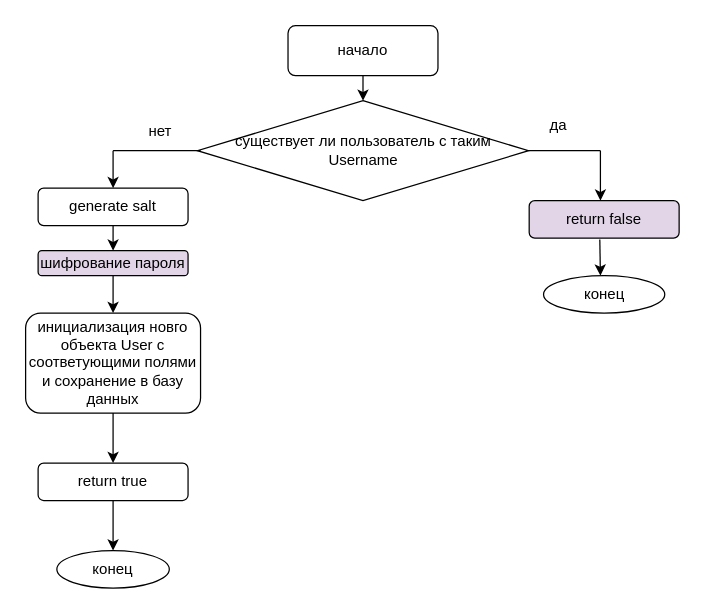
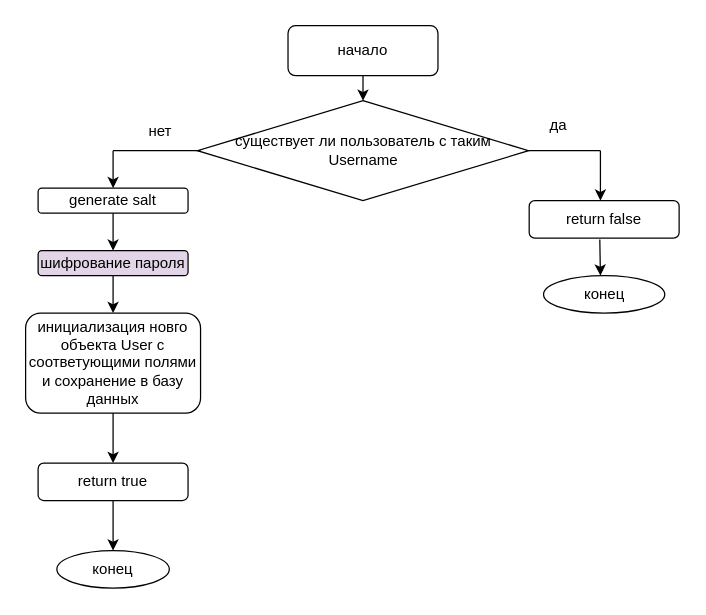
node "generate salt": size 150x38 -> 150x25
node "return false": fillcolor #e1d5e7 -> #ffffff
